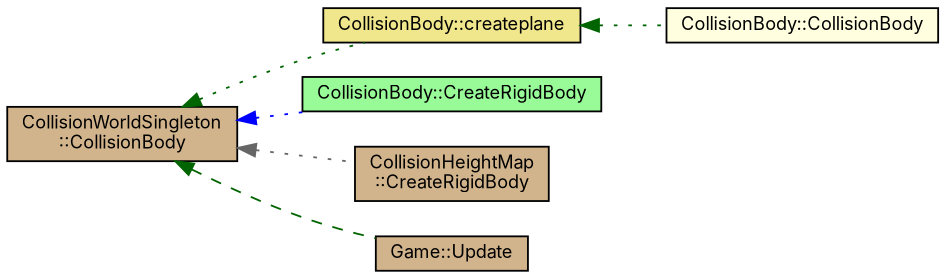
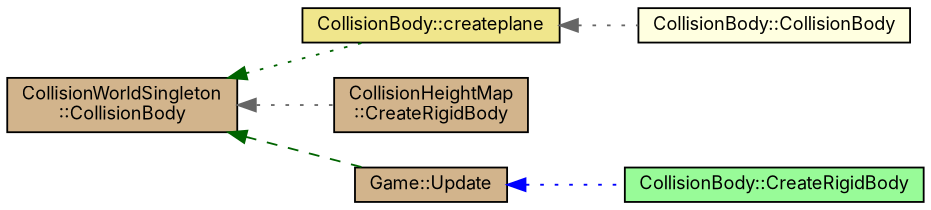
edge "CollisionBody::CollisionBody" -> "CollisionBody::createplane": color darkgreen -> gray40
edge "CollisionBody::CreateRigidBody" -> "CollisionWorldSingleton ::CollisionBody": now "CollisionBody::CreateRigidBody" -> "Game::Update"
